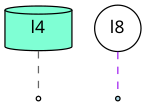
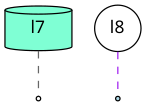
node "l4": label "l4" -> "l7"
